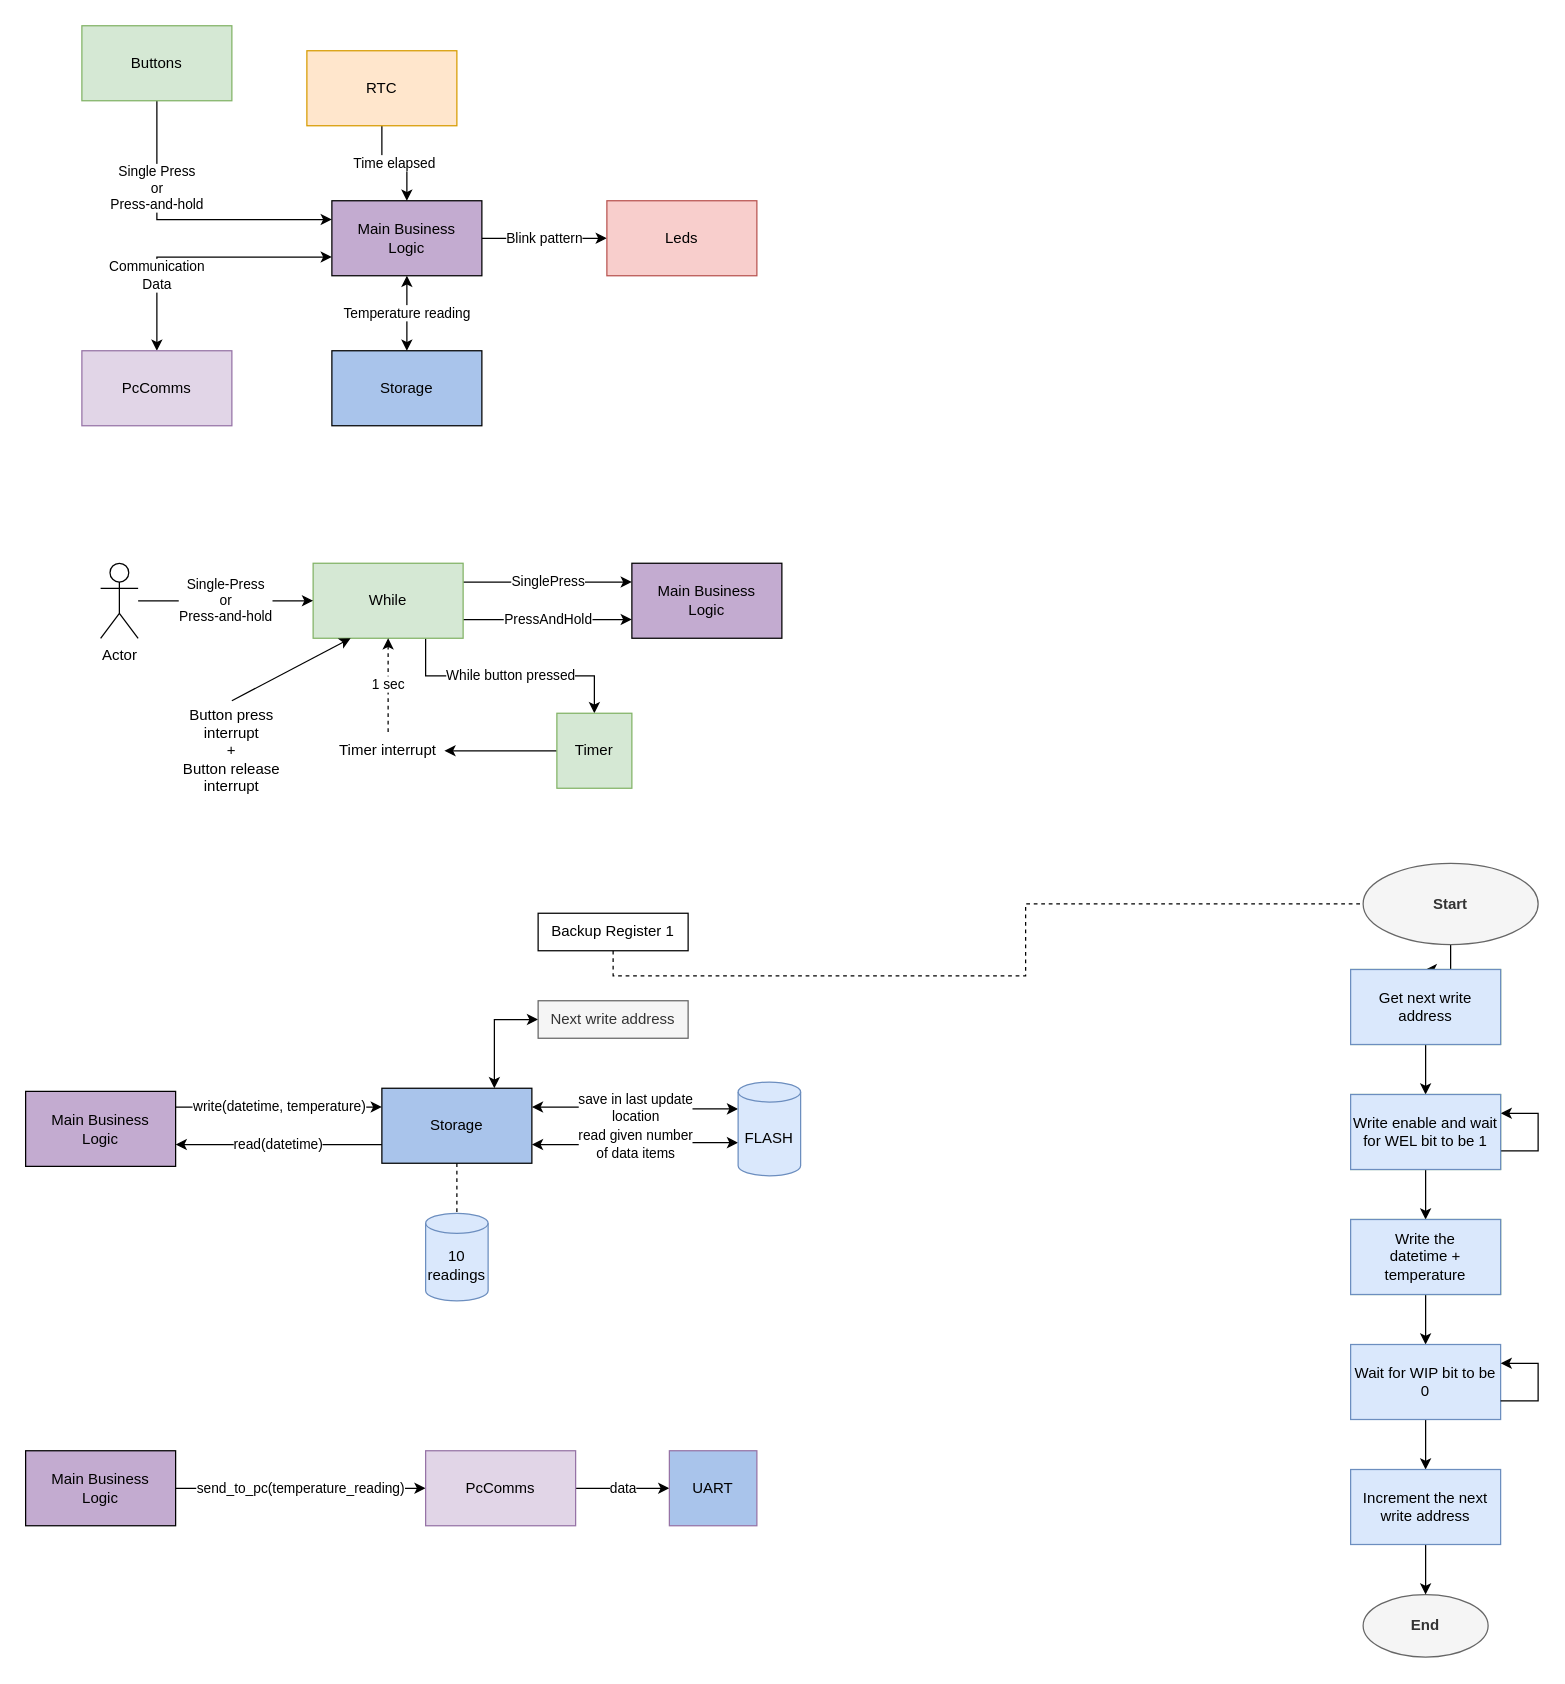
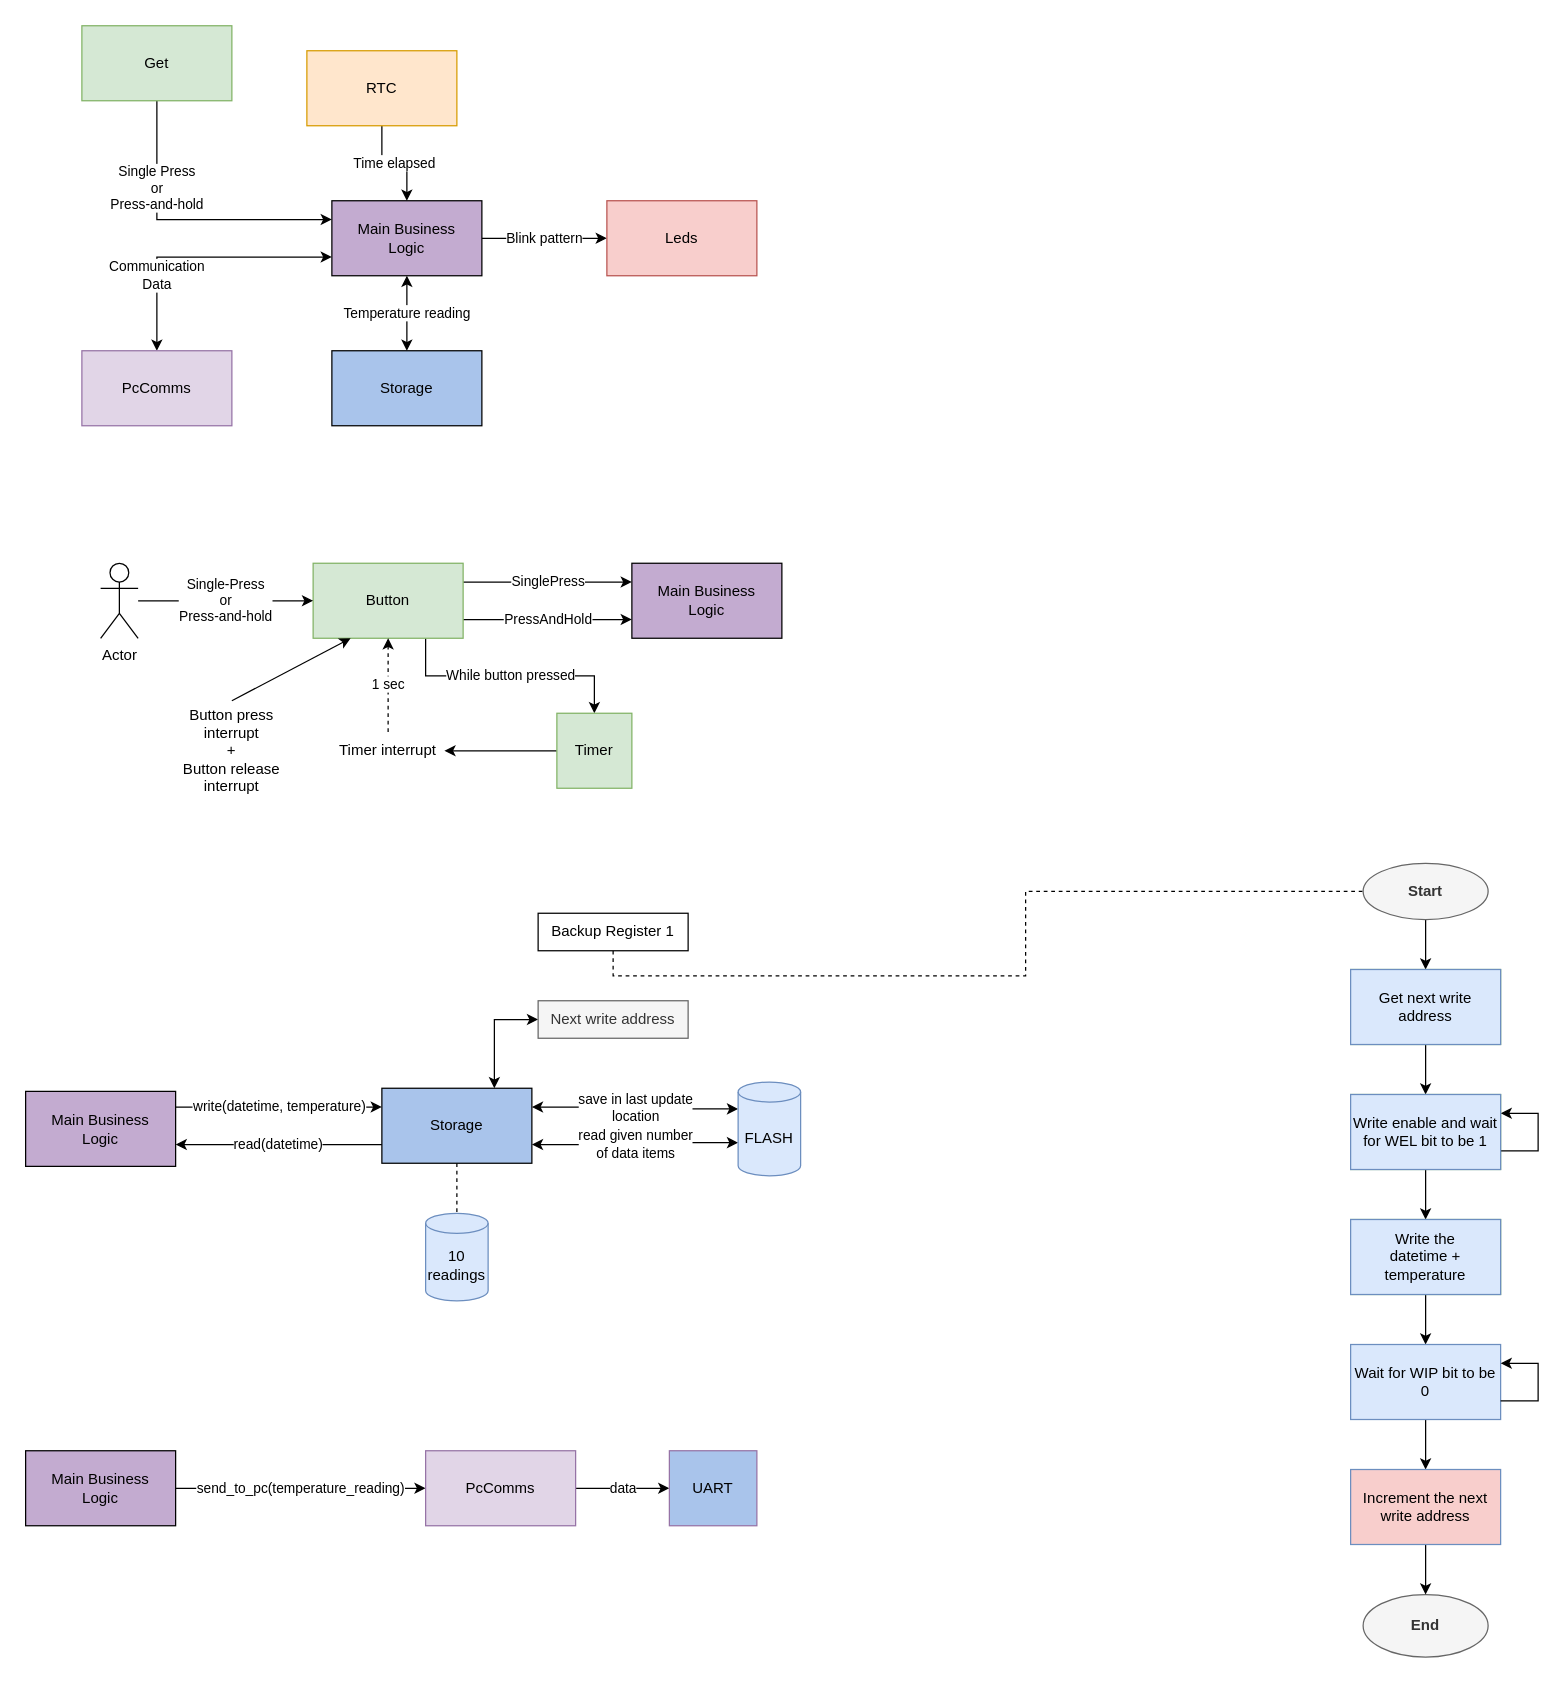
node "Buttons": label "Buttons" -> "Get"
node "While": label "While" -> "Button"
node "Start": size 175x81 -> 125x56
node "Increment the next write address": fillcolor #dae8fc -> #f8cecc
